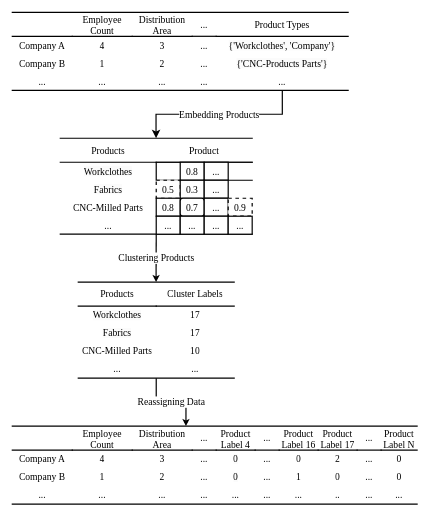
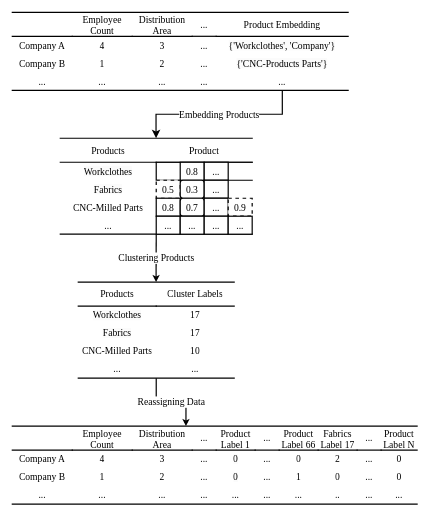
node "Product Types": label "Product Types" -> "Product Embedding"
node "0.3": shape rectangle -> rounded rectangle
node "Product Label 4": label "Product Label 4" -> "Product Label 1"
node "Product Label 16": label "Product Label 16" -> "Product Label 66"
node "Product Label 17": label "Product Label 17" -> "Fabrics Label 17"
